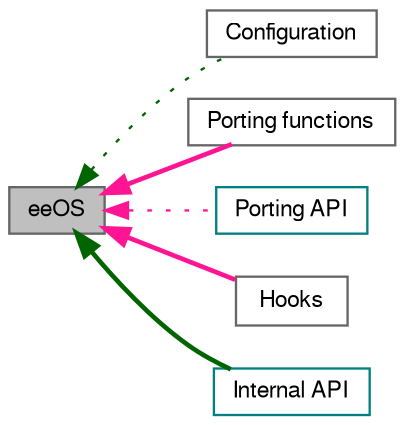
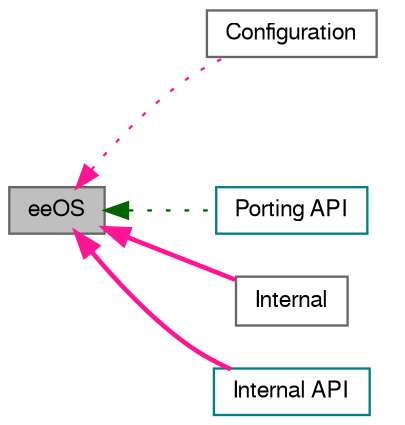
edge "Configuration" -> "eeOS": color darkgreen -> deeppink
node "Porting functions": removed
edge "Porting API" -> "eeOS": color deeppink -> darkgreen
node "Hooks": label "Hooks" -> "Internal"
edge "Internal API" -> "eeOS": color darkgreen -> deeppink
